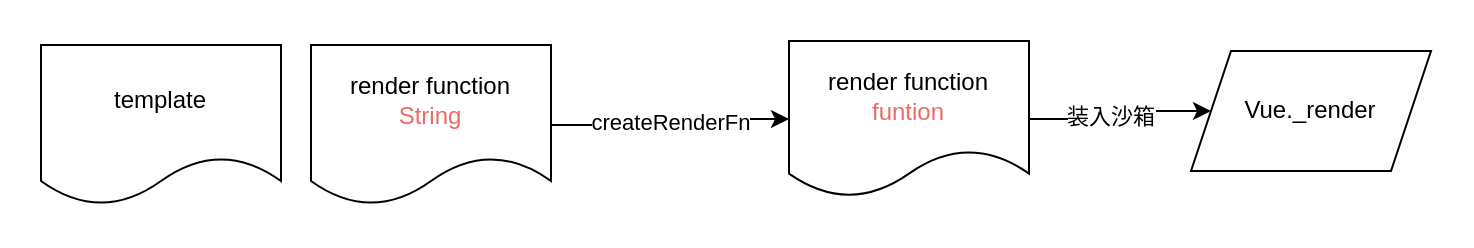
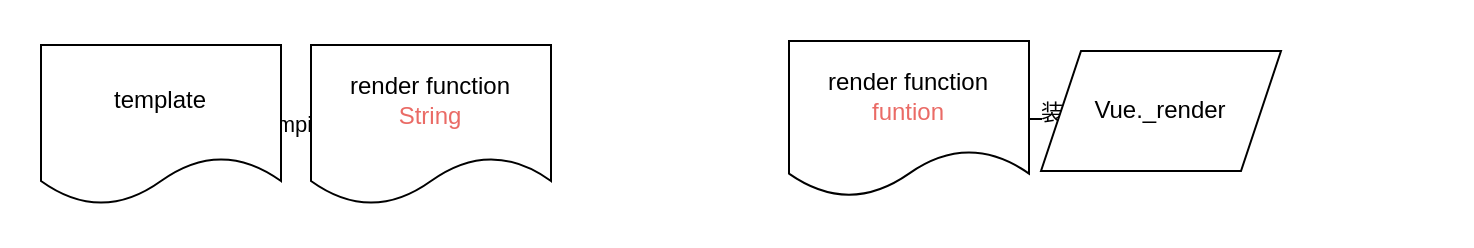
node "Vue._render": moved (1311, 111) -> (1161, 111)
edge "template" -> "render function String": added, label "compiler"
edge "render function String" -> "render function funtion": removed, label "createRenderFn"
